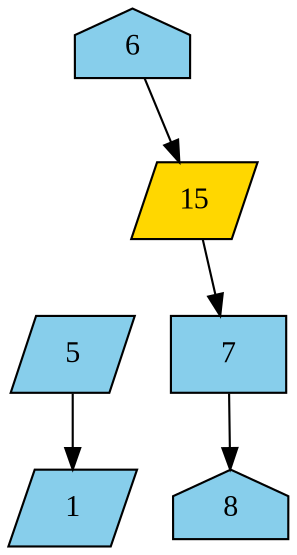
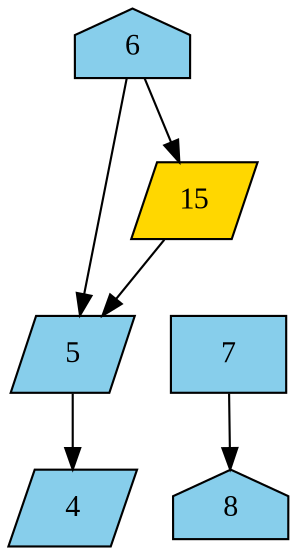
edge "6" -> "5": added
edge "15" -> "7": now "15" -> "5"
node "1": label "1" -> "4"
